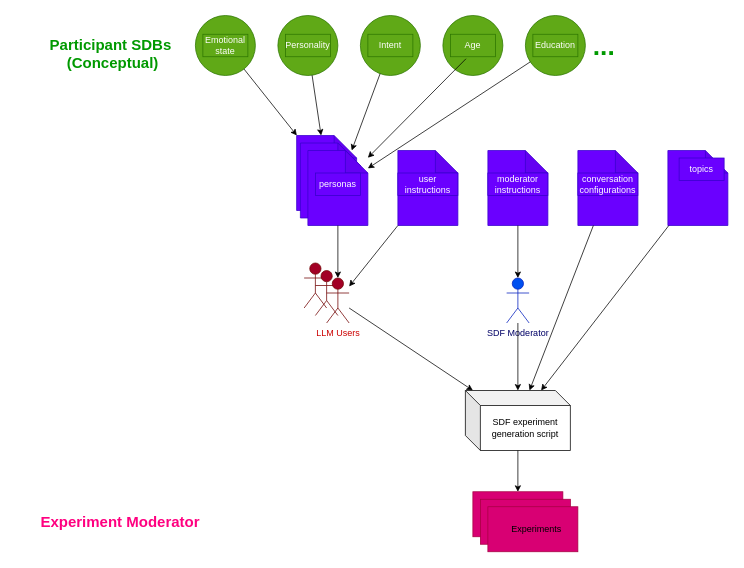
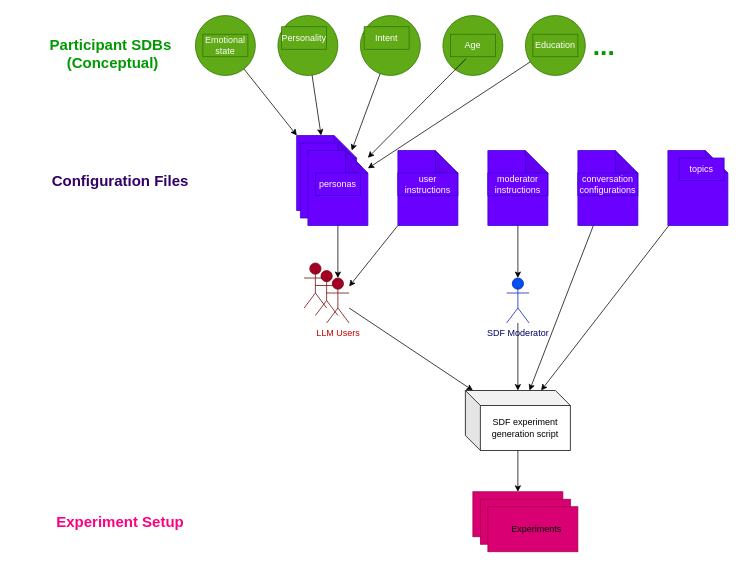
node "Personality": moved (308, 45) -> (304, 38)
node "Intent": moved (390, 45) -> (387, 38)
node "Configuration Files": added
node "Experiment Moderator": label "Experiment Moderator" -> "Experiment Setup"
